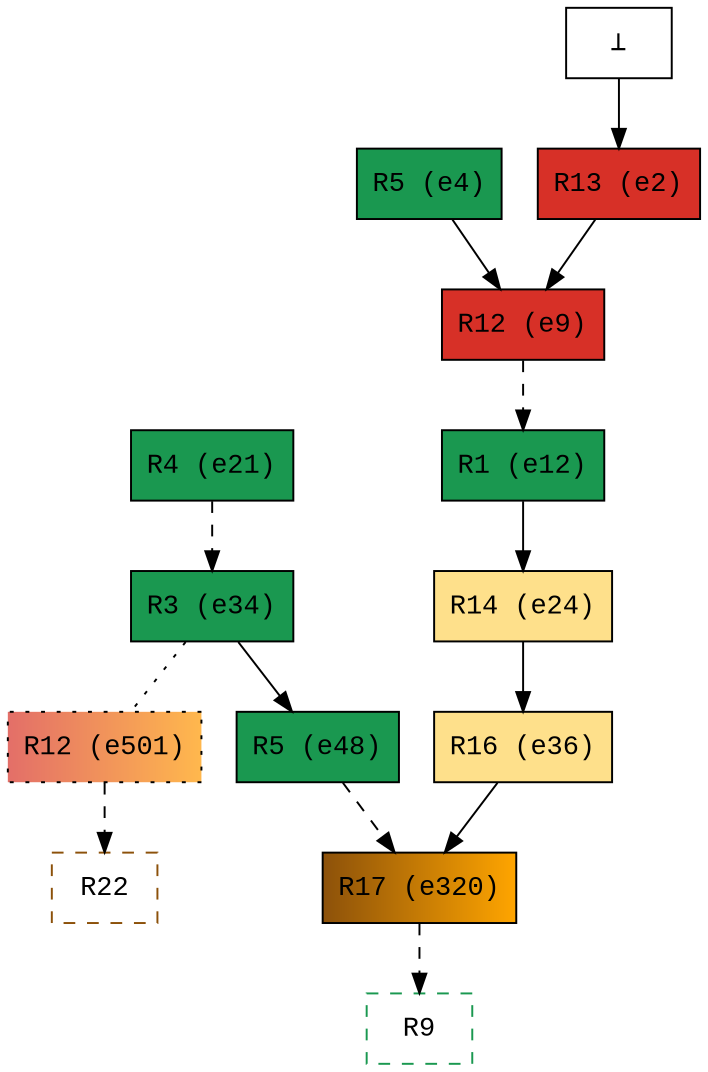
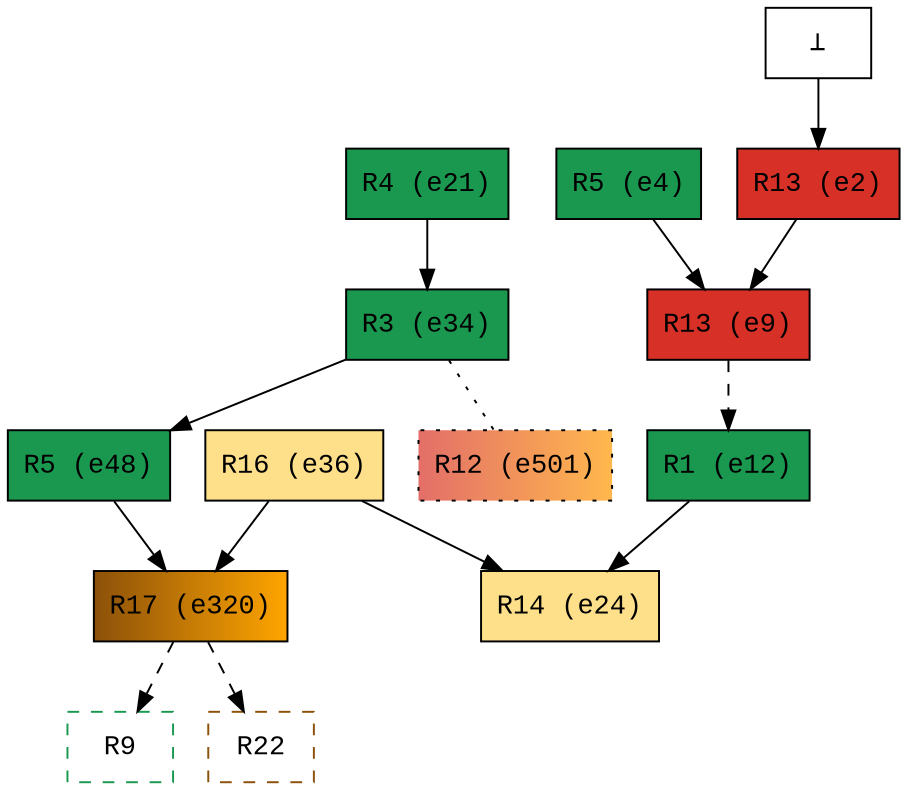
node "R12 (e9)": label "R12 (e9)" -> "R13 (e9)"
edge "R4 (e21)" -> "R3 (e34)": style dashed -> solid
edge "R14 (e24)" -> "R16 (e36)": reversed
edge "R12 (e501)" -> "R22": now "R17 (e320)" -> "R22"
edge "R5 (e48)" -> "R17 (e320)": style dashed -> solid
